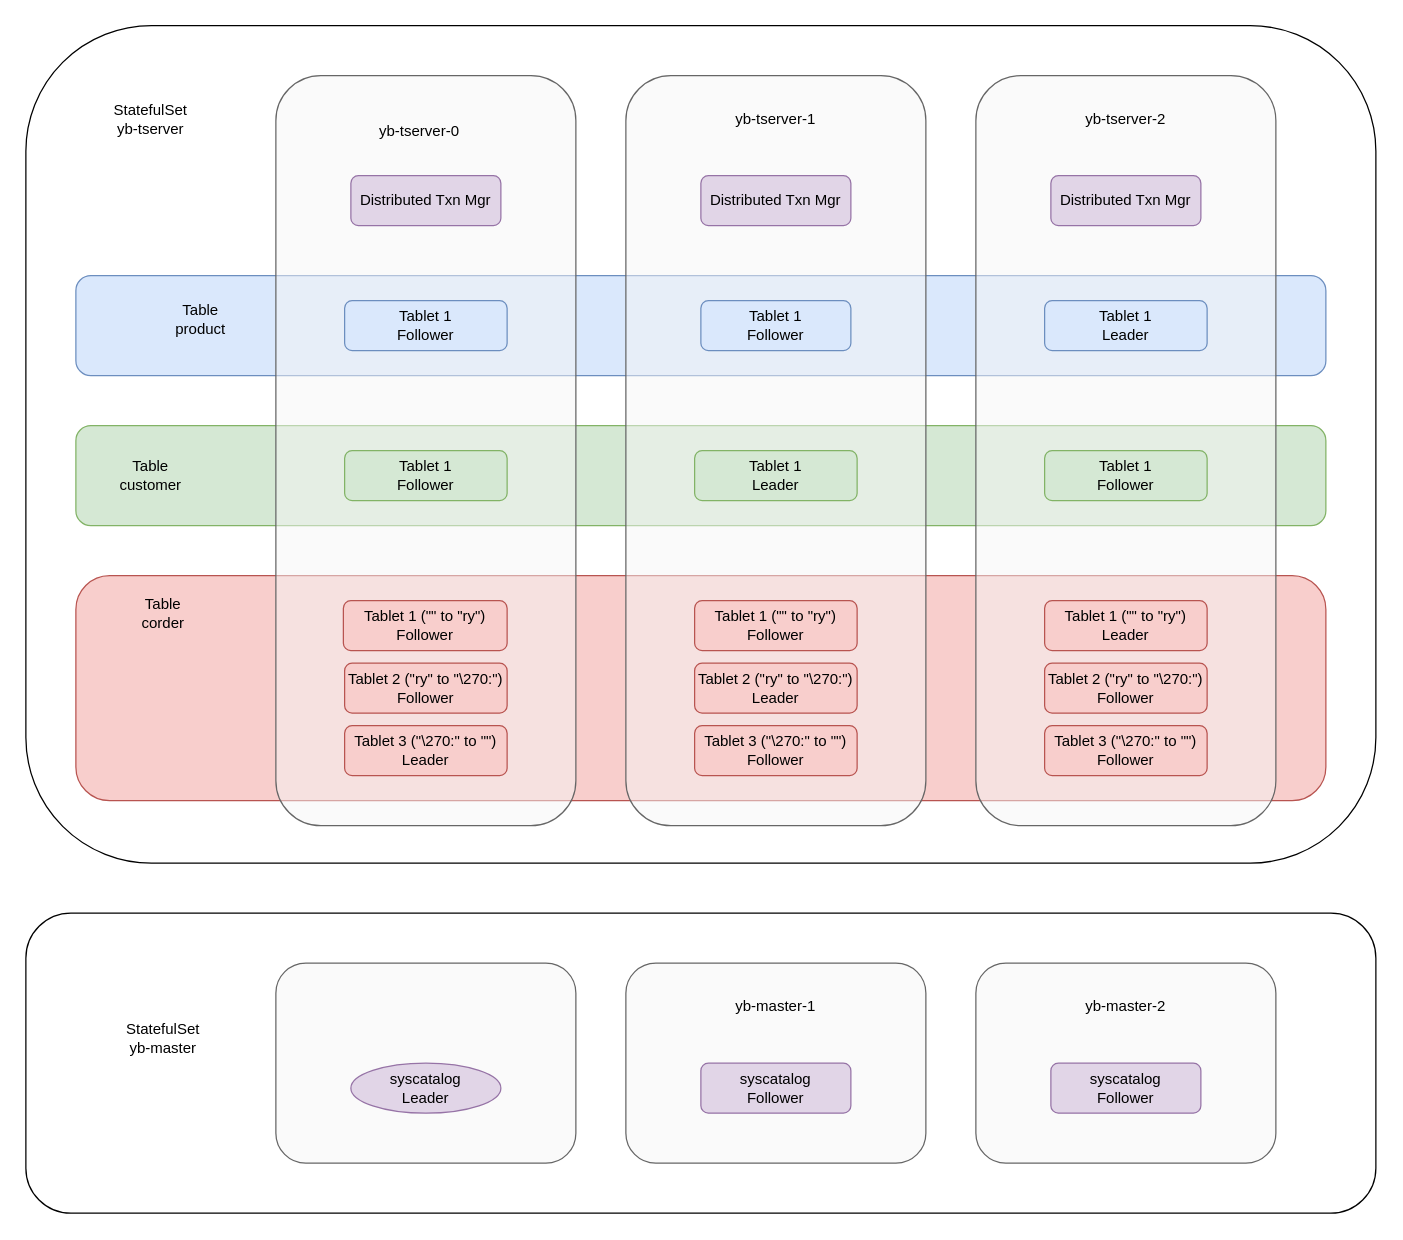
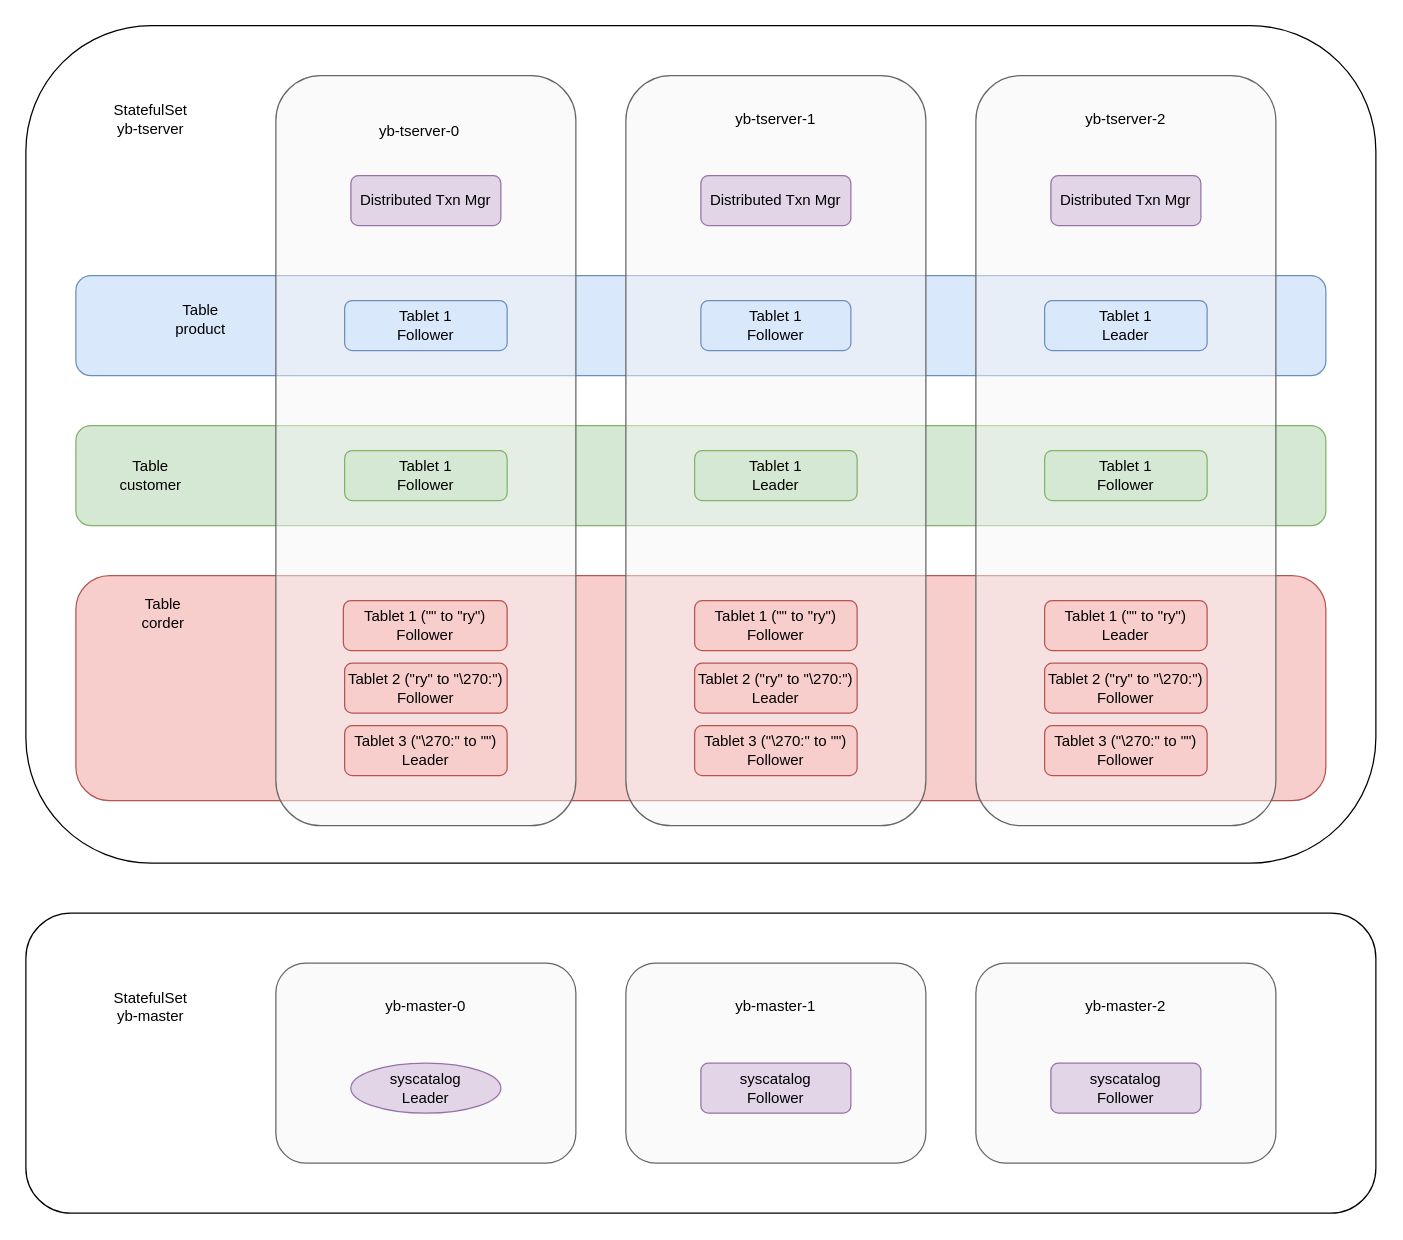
node "yb-master-0": added
node "StatefulSet yb-master": moved (163, 1038) -> (151, 1007)
